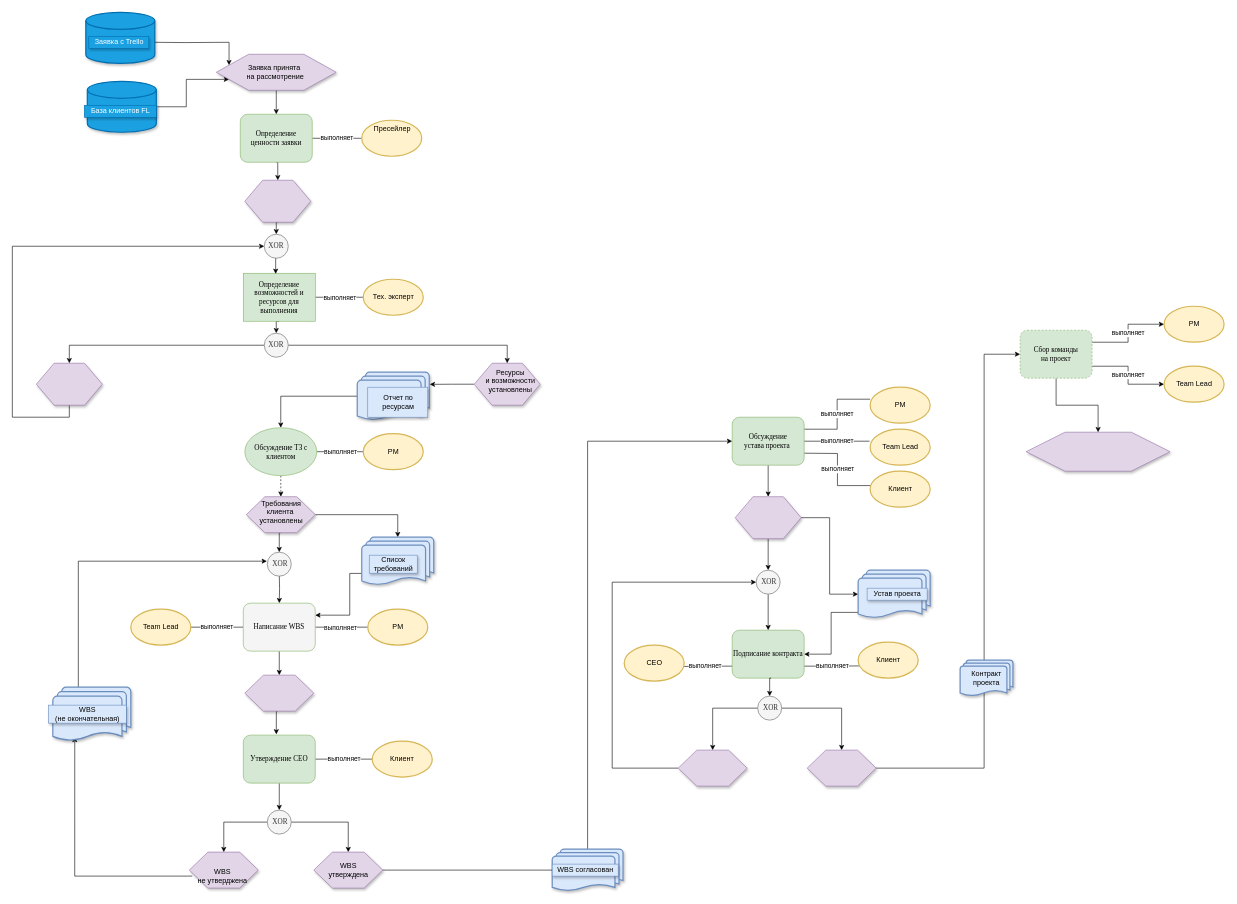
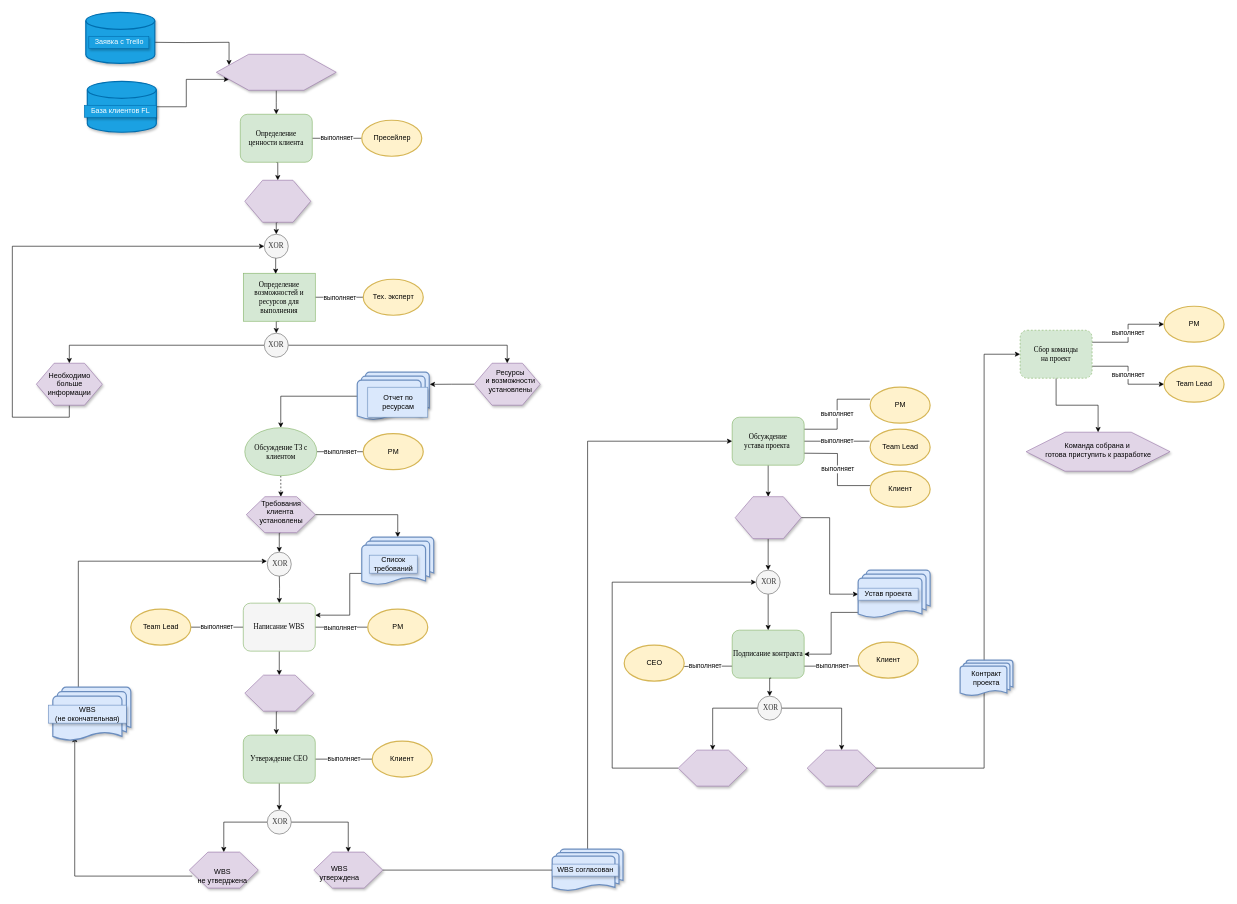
node "Заявка принята на рассмотрение": removed
node "Пресейлер": moved (392, 129) -> (392, 138)
node "Определение ценности заявки": label "Определение ценности заявки" -> "Определение ценности клиента"
node "Необходимо больше информации": added
node "Команда собрана и готова приступить к разработке": added
node "Устав проекта": moved (897, 594) -> (888, 594)
node "WBS утверждена": moved (348, 870) -> (339, 873)
